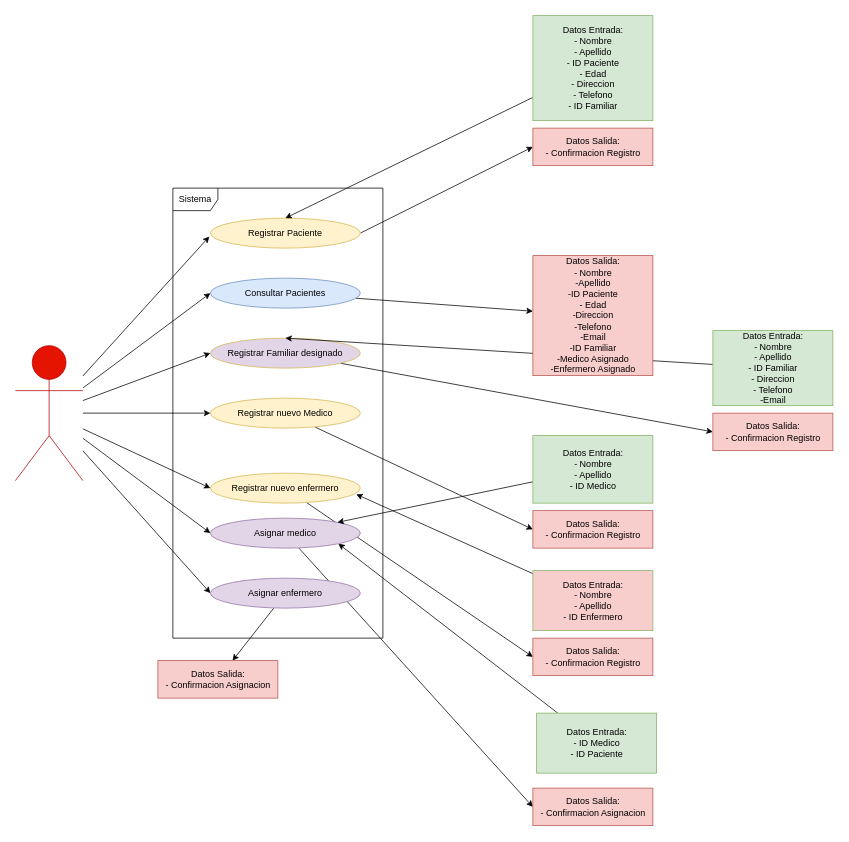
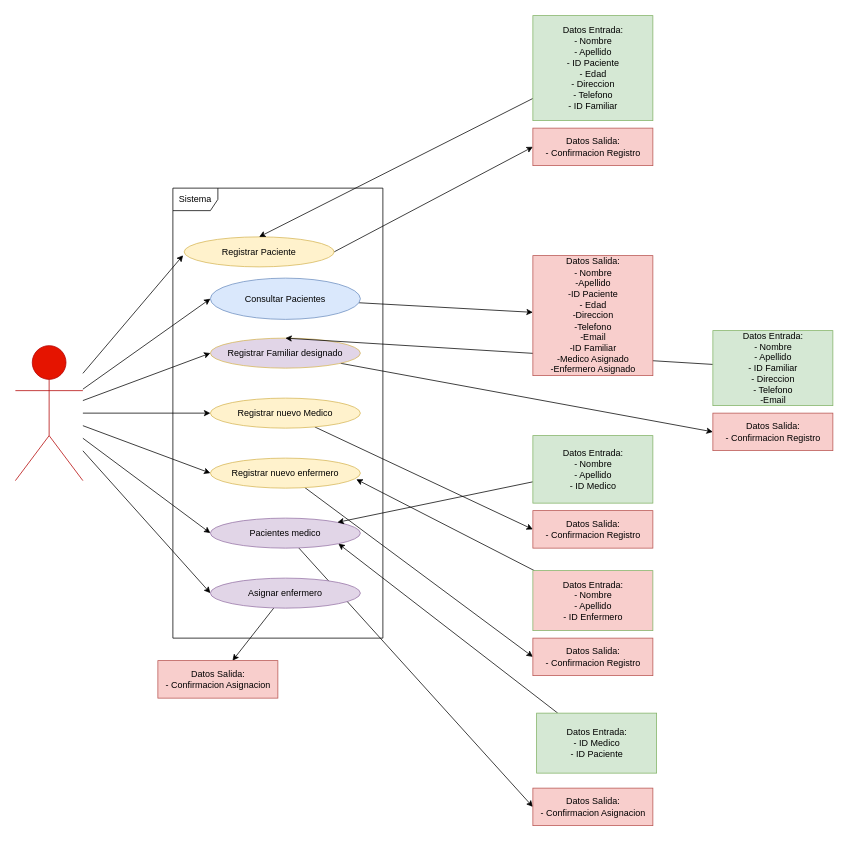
node "Registrar Paciente": moved (285, 233) -> (259, 252)
node "Consultar Pacientes": size 150x30 -> 150x41
node "Registrar nuevo enfermero": moved (285, 488) -> (285, 473)
node "Asignar medico": label "Asignar medico" -> "Pacientes medico"
